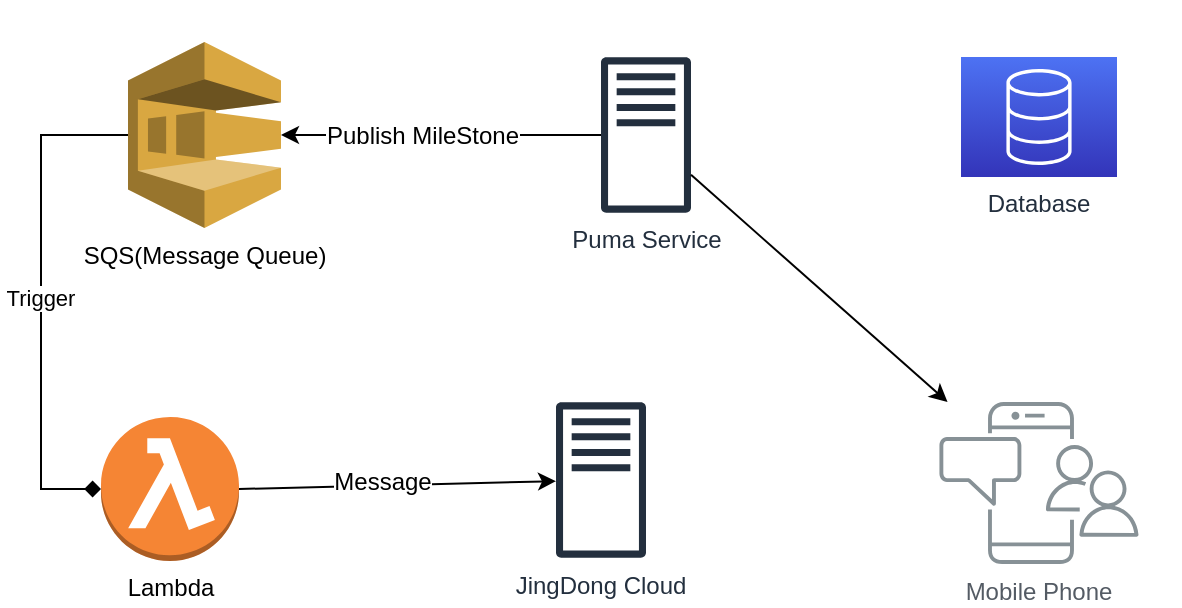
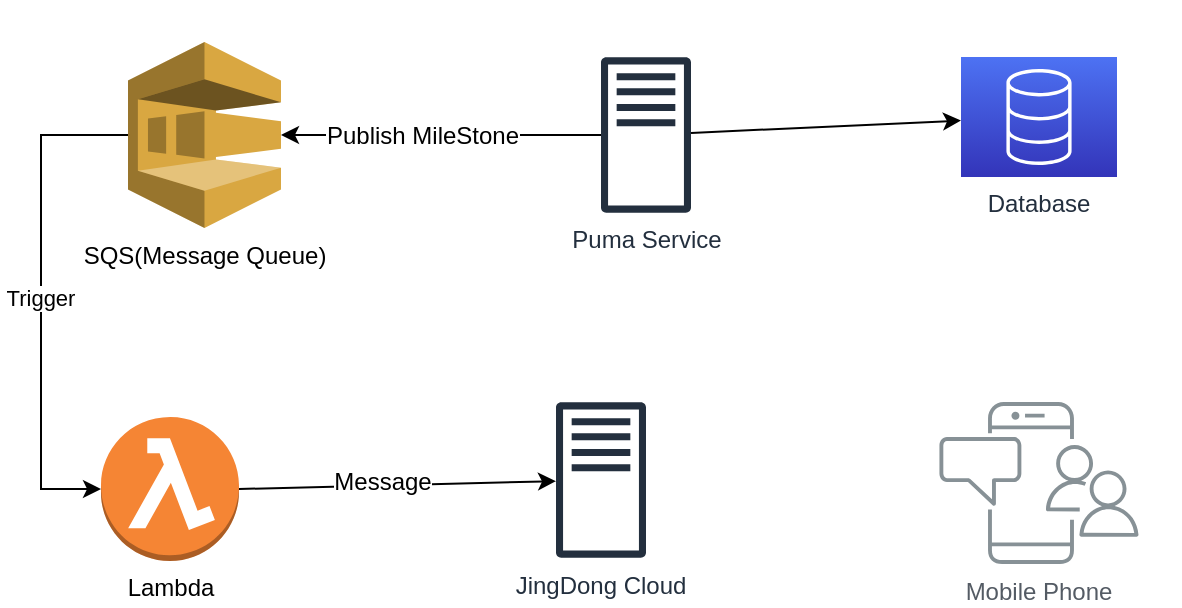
edge "Puma Service" -> "Mobile Phone": now "Puma Service" -> "Database"
edge "SQS(Message Queue)" -> "Lambda": arrowhead diamond -> classic
